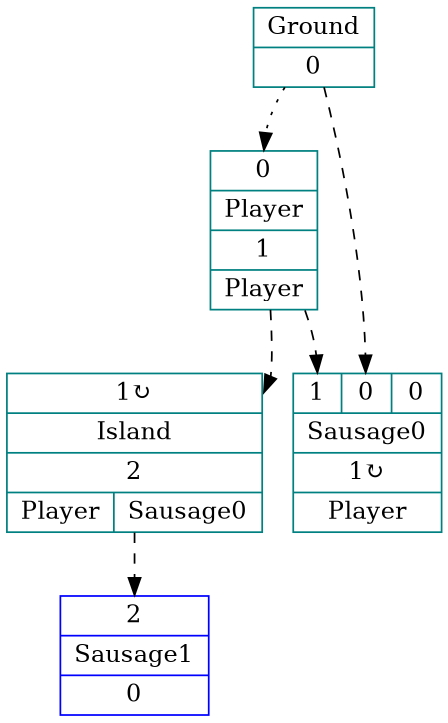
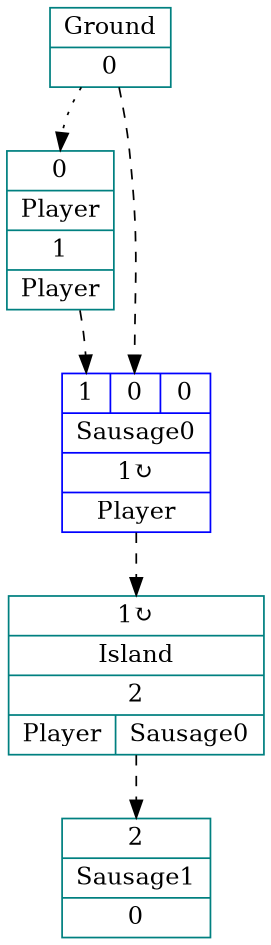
edge "0" -> "1↻": now "1" -> "1↻"
node "1": color teal -> blue
node "2": color blue -> teal
